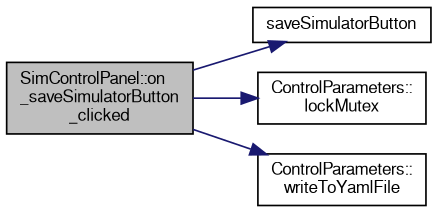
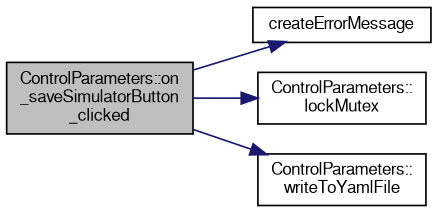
node "saveSimulatorButton": label "saveSimulatorButton" -> "createErrorMessage"
node "SimControlPanel::on _saveSimulatorButton _clicked": label "SimControlPanel::on _saveSimulatorButton _clicked" -> "ControlParameters::on _saveSimulatorButton _clicked"
